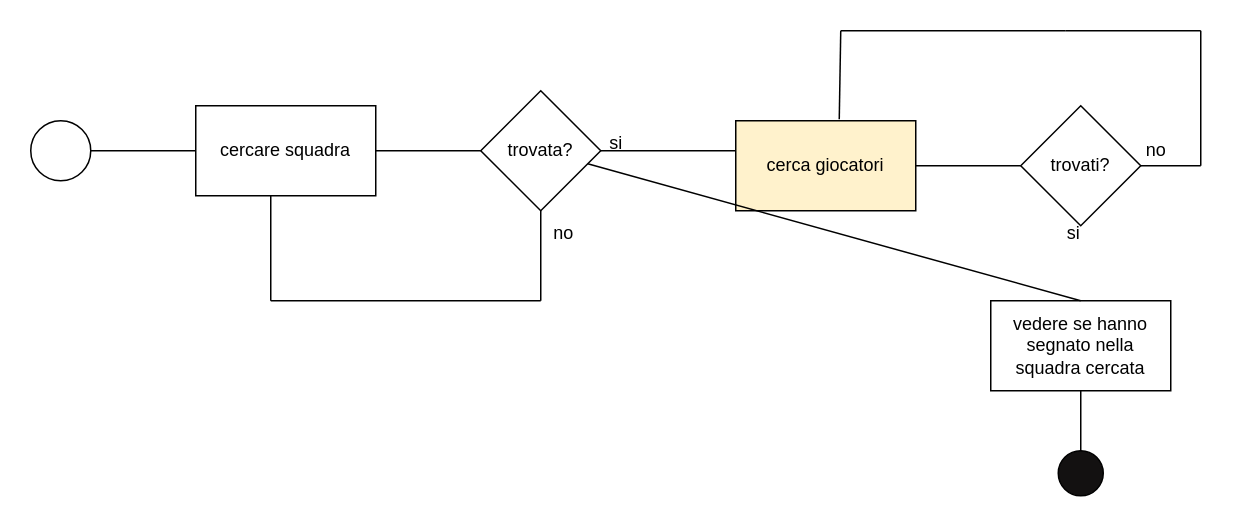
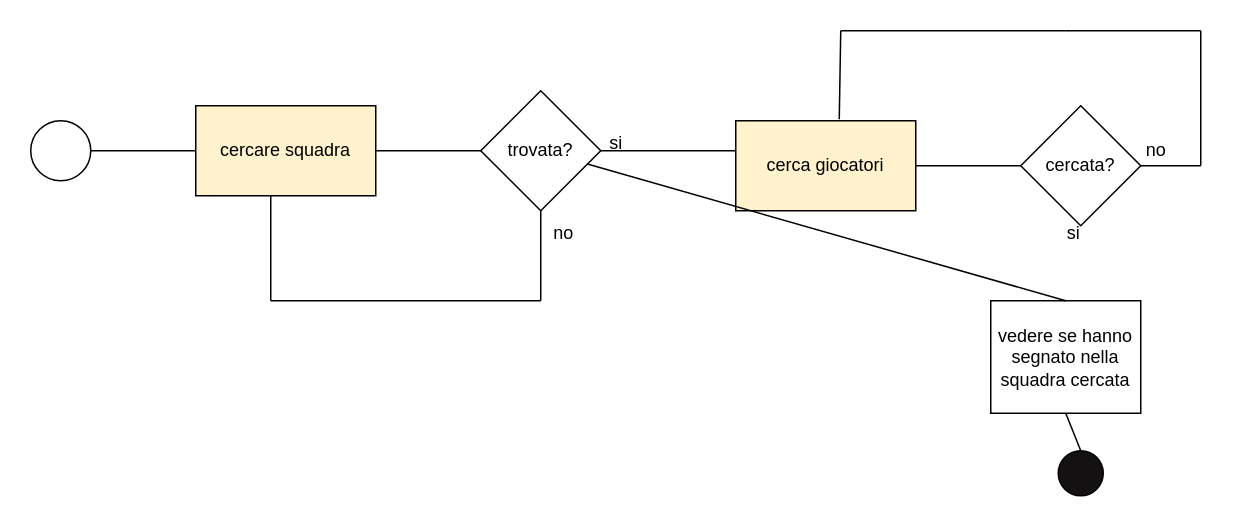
node "cercare squadra": fillcolor #ffffff -> #fff2cc
node "trovati?": label "trovati?" -> "cercata?"
node "vedere se hanno segnato nella squadra cercata": size 180x90 -> 150x113
